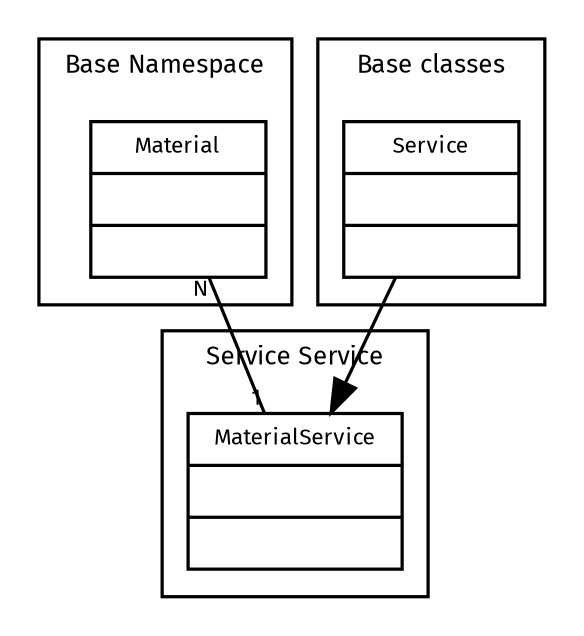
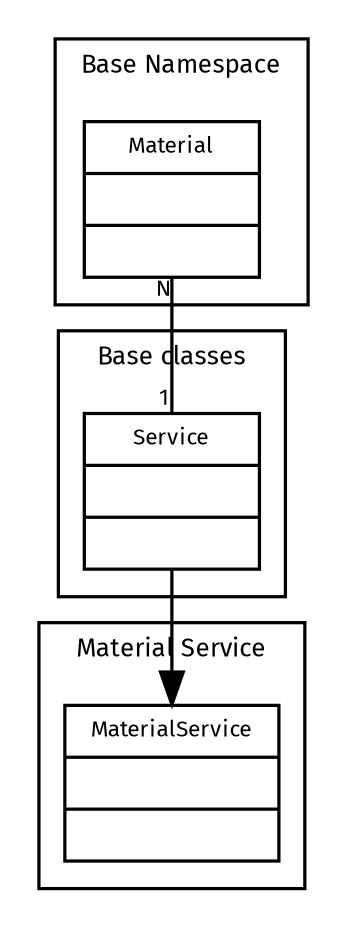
edge "Material" -- "MaterialService": now "Material" -- "Service"
cluster "Service Service": label "Service Service" -> "Material Service"
